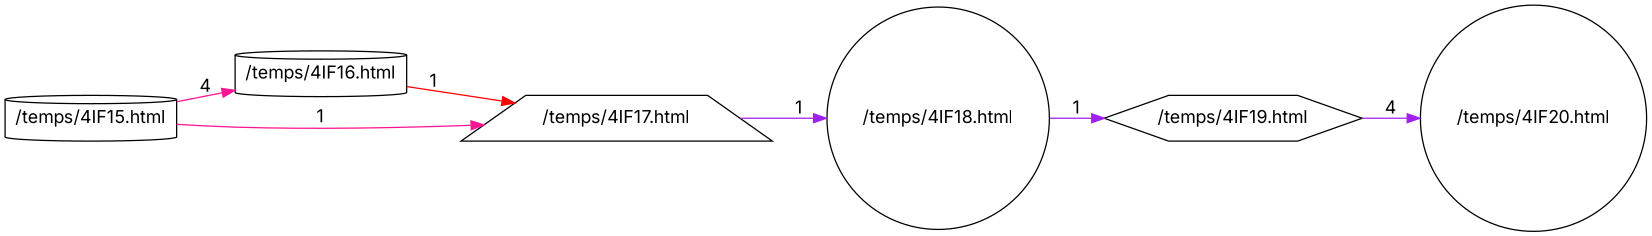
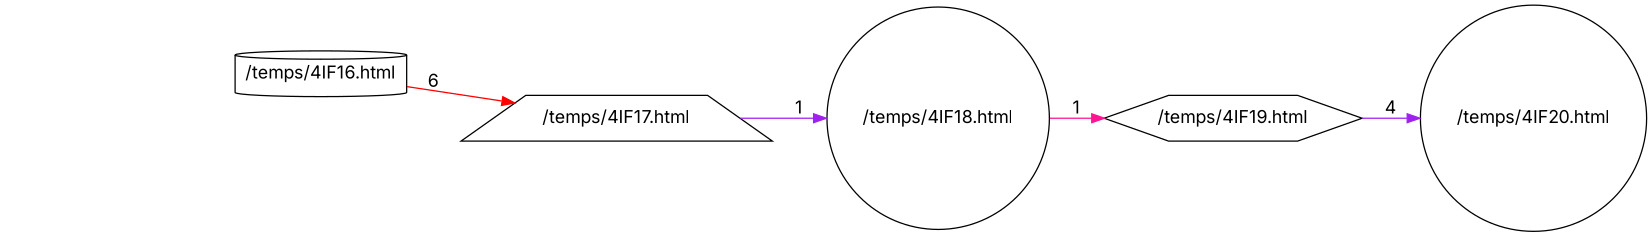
edge "/temps/4IF16.html" -> "/temps/4IF17.html": label "1" -> "6"
node "/temps/4IF15.html": removed
edge "/temps/4IF18.html" -> "/temps/4IF19.html": color purple -> deeppink
